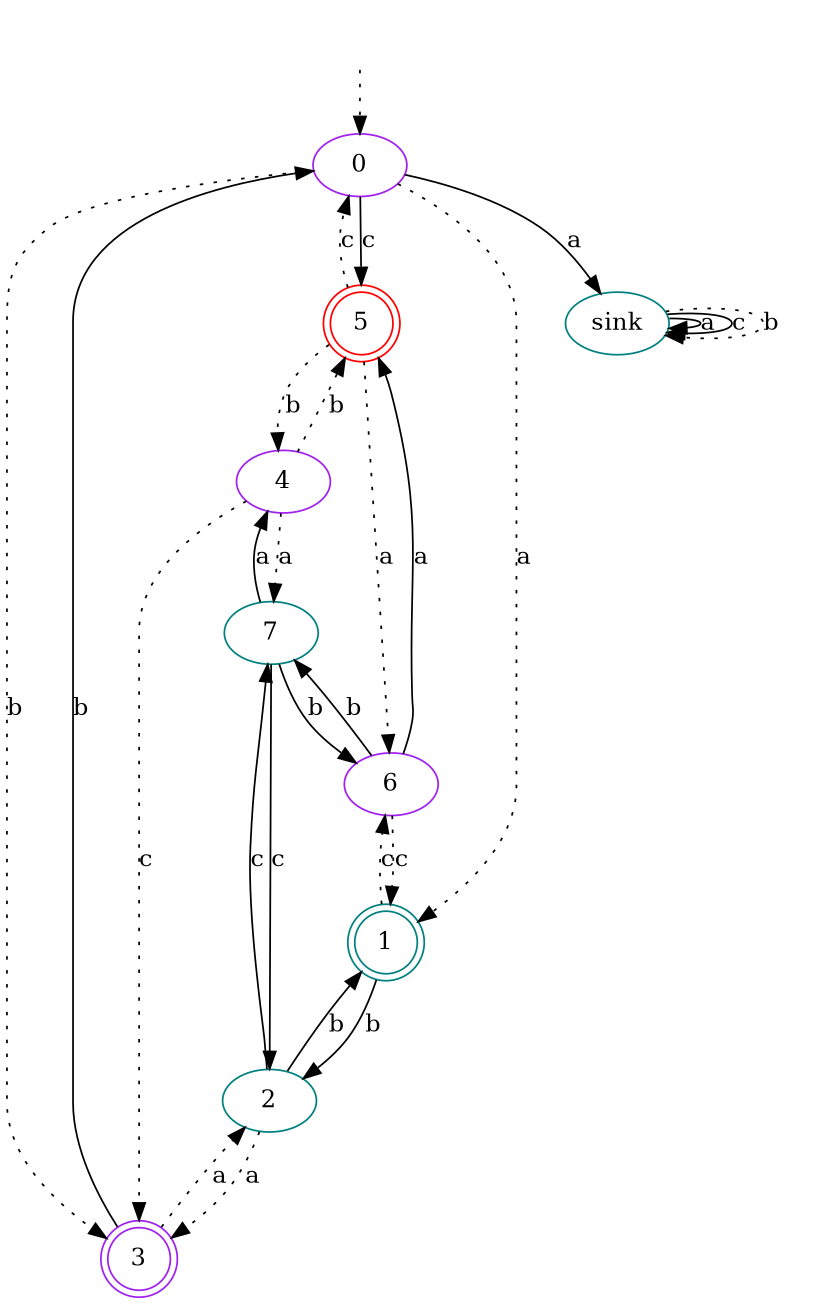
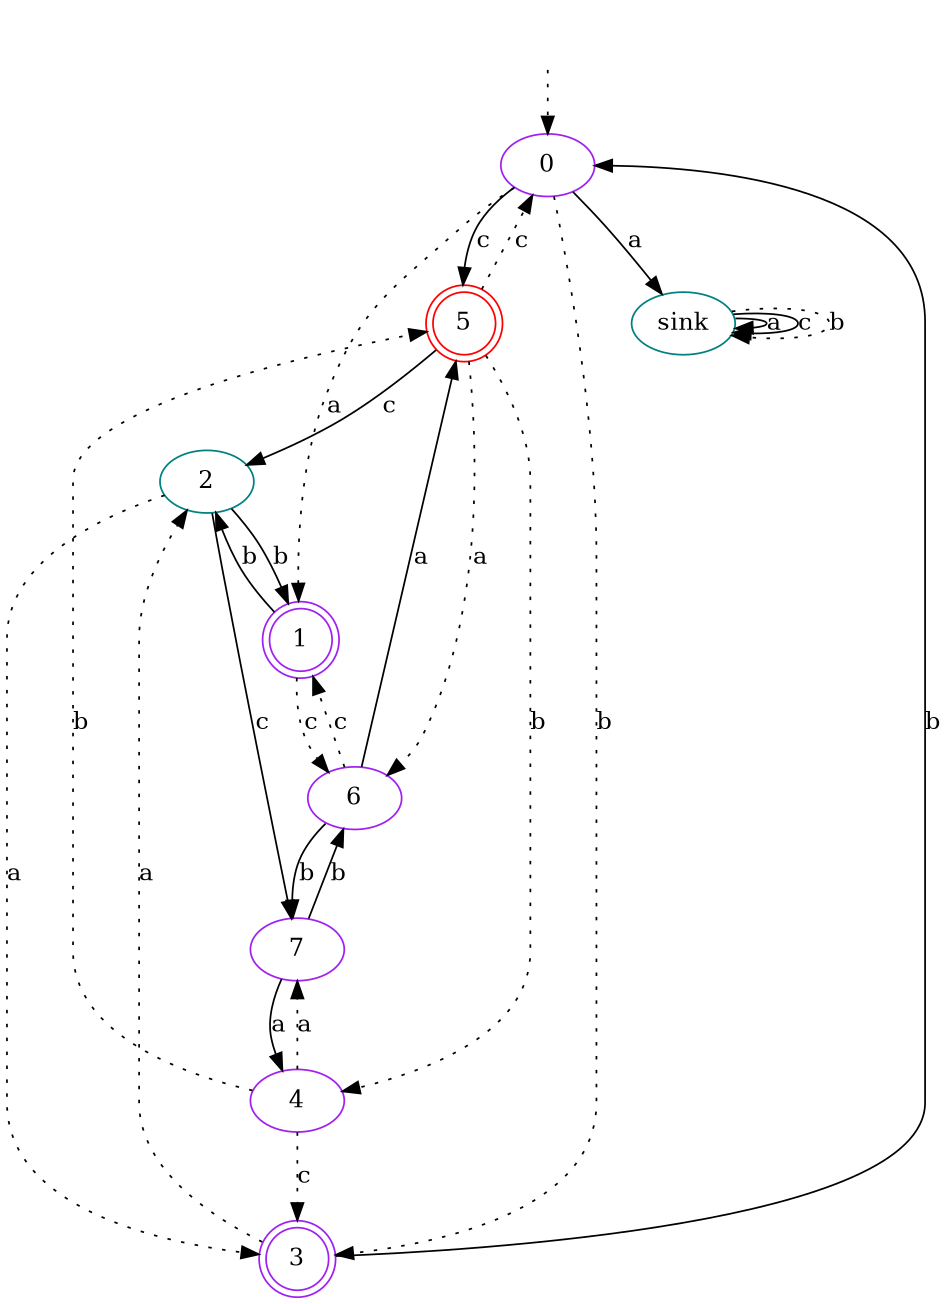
node "7": color teal -> purple
edge "7" -> "2": now "5" -> "2"
node "1": color teal -> purple
